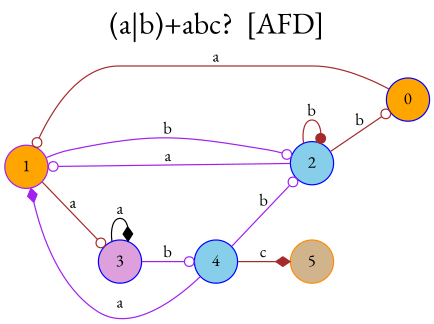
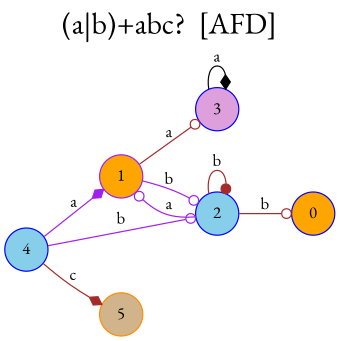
edge "0" -> "1": removed, label "a"
edge "3" -> "4": removed, label "b"
